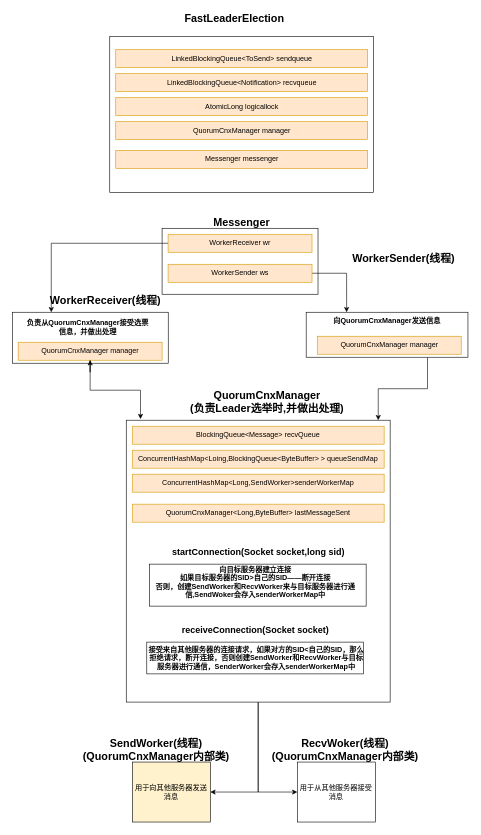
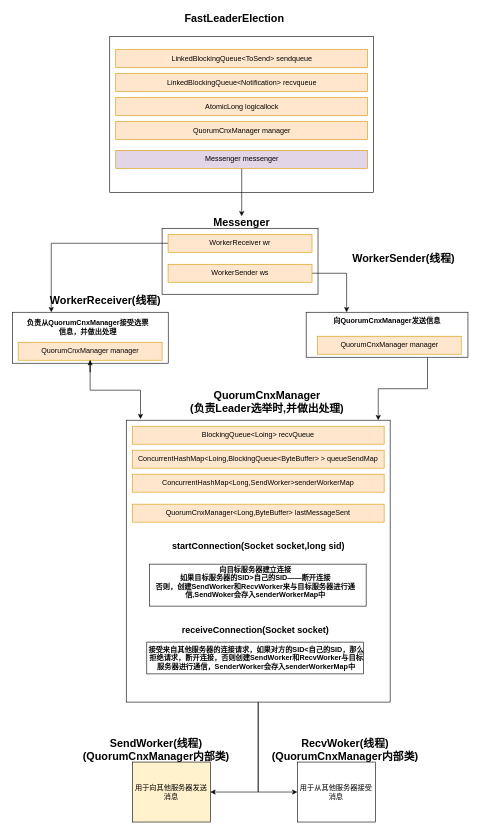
node "Messenger messenger": fillcolor #ffe6cc -> #e1d5e7
edge "Messenger messenger" -> "Messenger": added
node "BlockingQueue<Message> recvQueue": label "BlockingQueue<Message> recvQueue" -> "BlockingQueue<Loing> recvQueue"
node "startConnection(Socket socket,long sid)": moved (258, 552) -> (258, 546)
